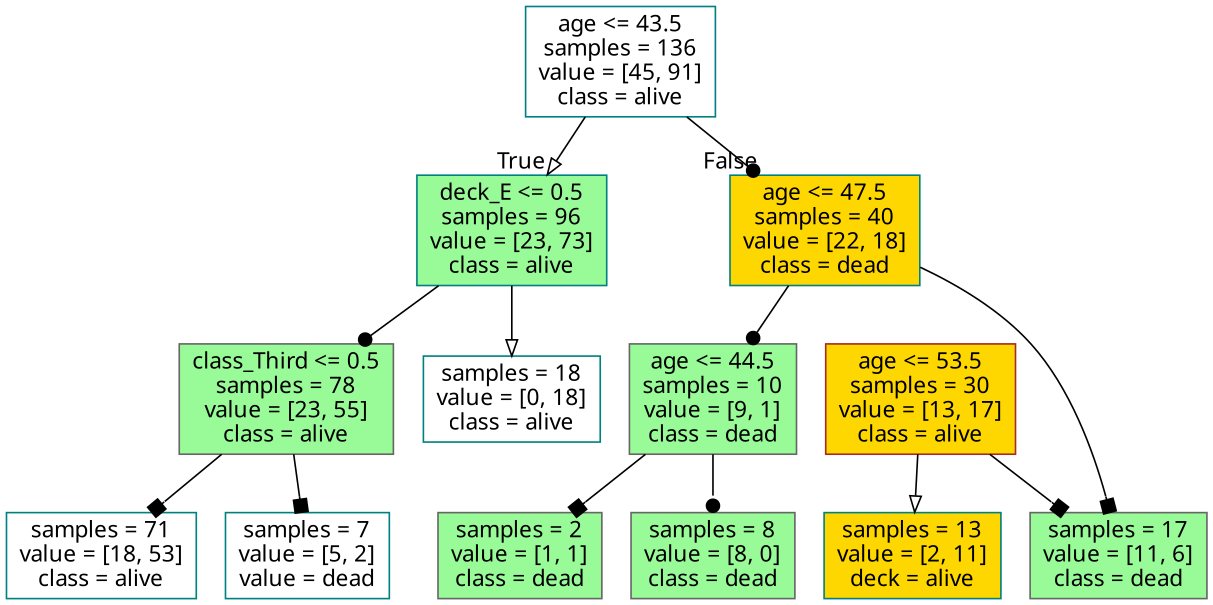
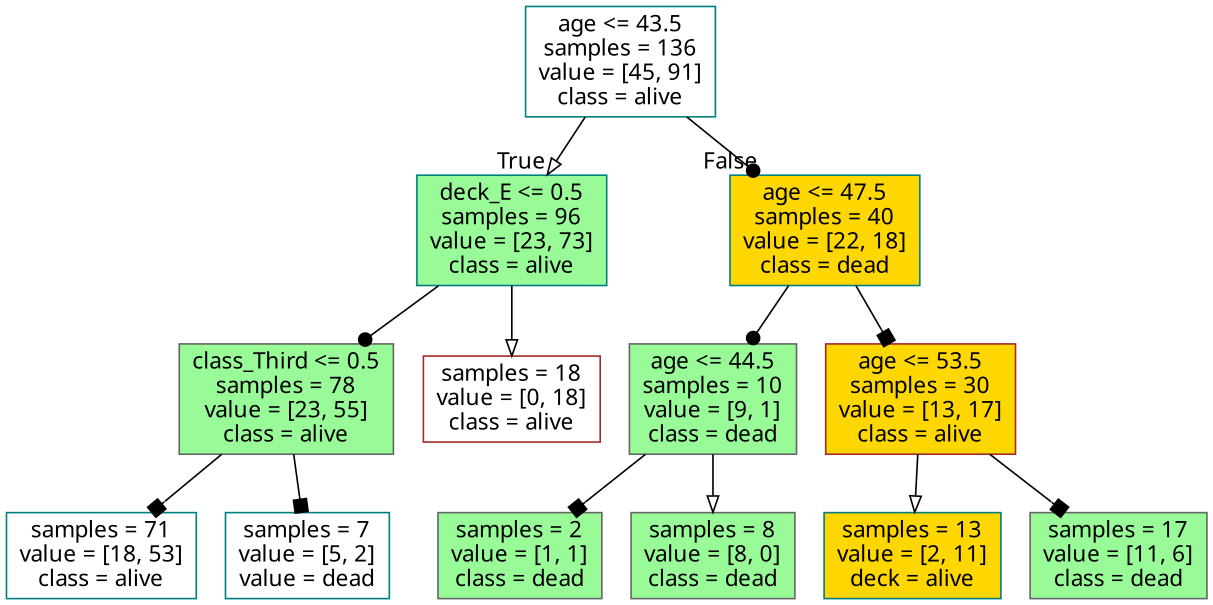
edge "age <= 47.5 samples = 40 value = [22, 18] class = dead" -> "samples = 17 value = [11, 6] class = dead": now "age <= 47.5 samples = 40 value = [22, 18] class = dead" -> "age <= 53.5 samples = 30 value = [13, 17] class = alive"
node "samples = 18 value = [0, 18] class = alive": color teal -> brown
edge "age <= 44.5 samples = 10 value = [9, 1] class = dead" -> "samples = 8 value = [8, 0] class = dead": arrowhead dot -> onormal
